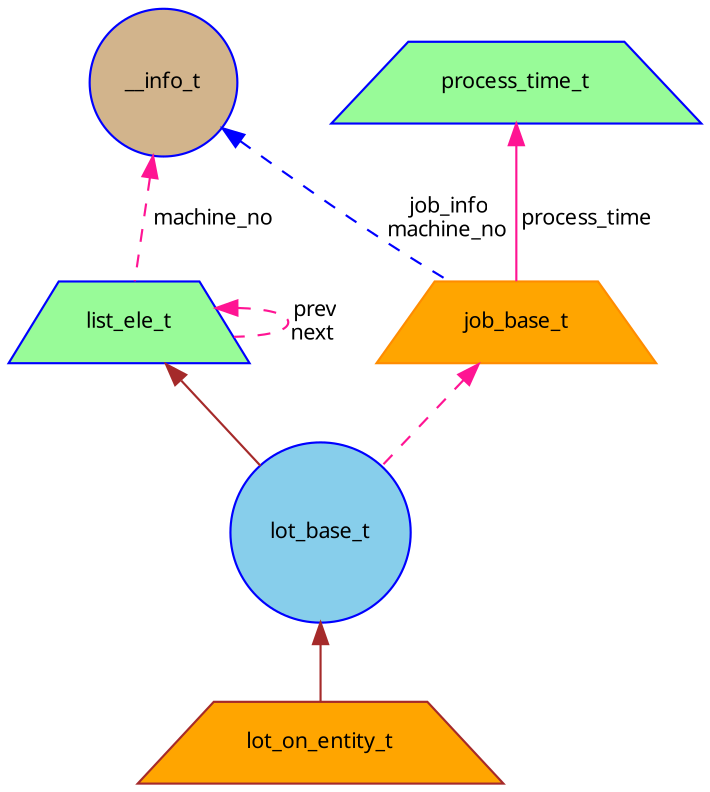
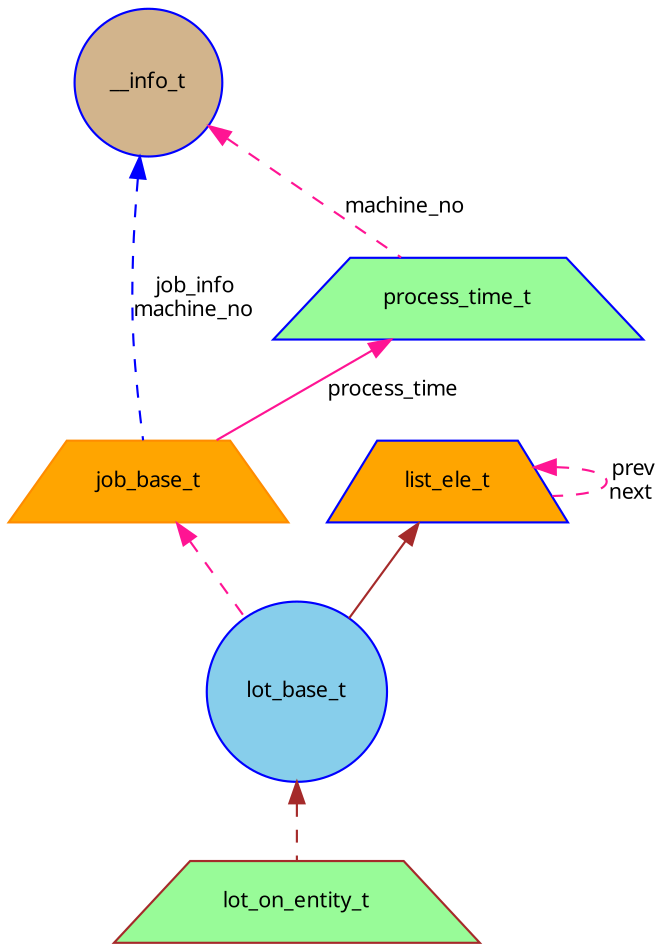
edge "list_ele_t" -> "__info_t": now "process_time_t" -> "__info_t"
node "list_ele_t": fillcolor palegreen -> orange
edge "lot_on_entity_t" -> "lot_base_t": style solid -> dashed
node "lot_on_entity_t": fillcolor orange -> palegreen
